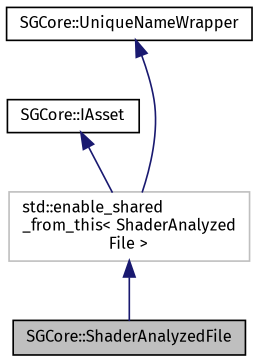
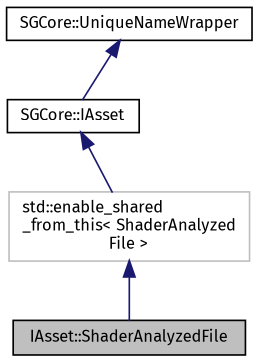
edge "std::enable_shared _from_this< ShaderAnalyzed File >" -> "SGCore::UniqueNameWrapper": now "SGCore::IAsset" -> "SGCore::UniqueNameWrapper"
node "SGCore::ShaderAnalyzedFile": label "SGCore::ShaderAnalyzedFile" -> "IAsset::ShaderAnalyzedFile"
